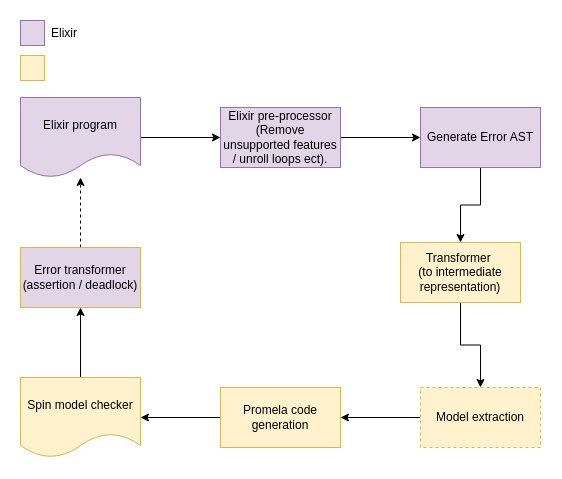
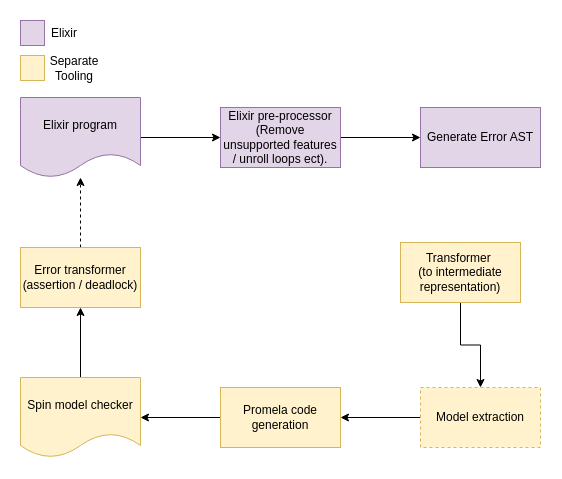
node "Separate Tooling": added
edge "Generate Error AST" -> "Transformer (to intermediate representation)": removed
node "Error transformer (assertion / deadlock)": fillcolor #e1d5e7 -> #fff2cc
